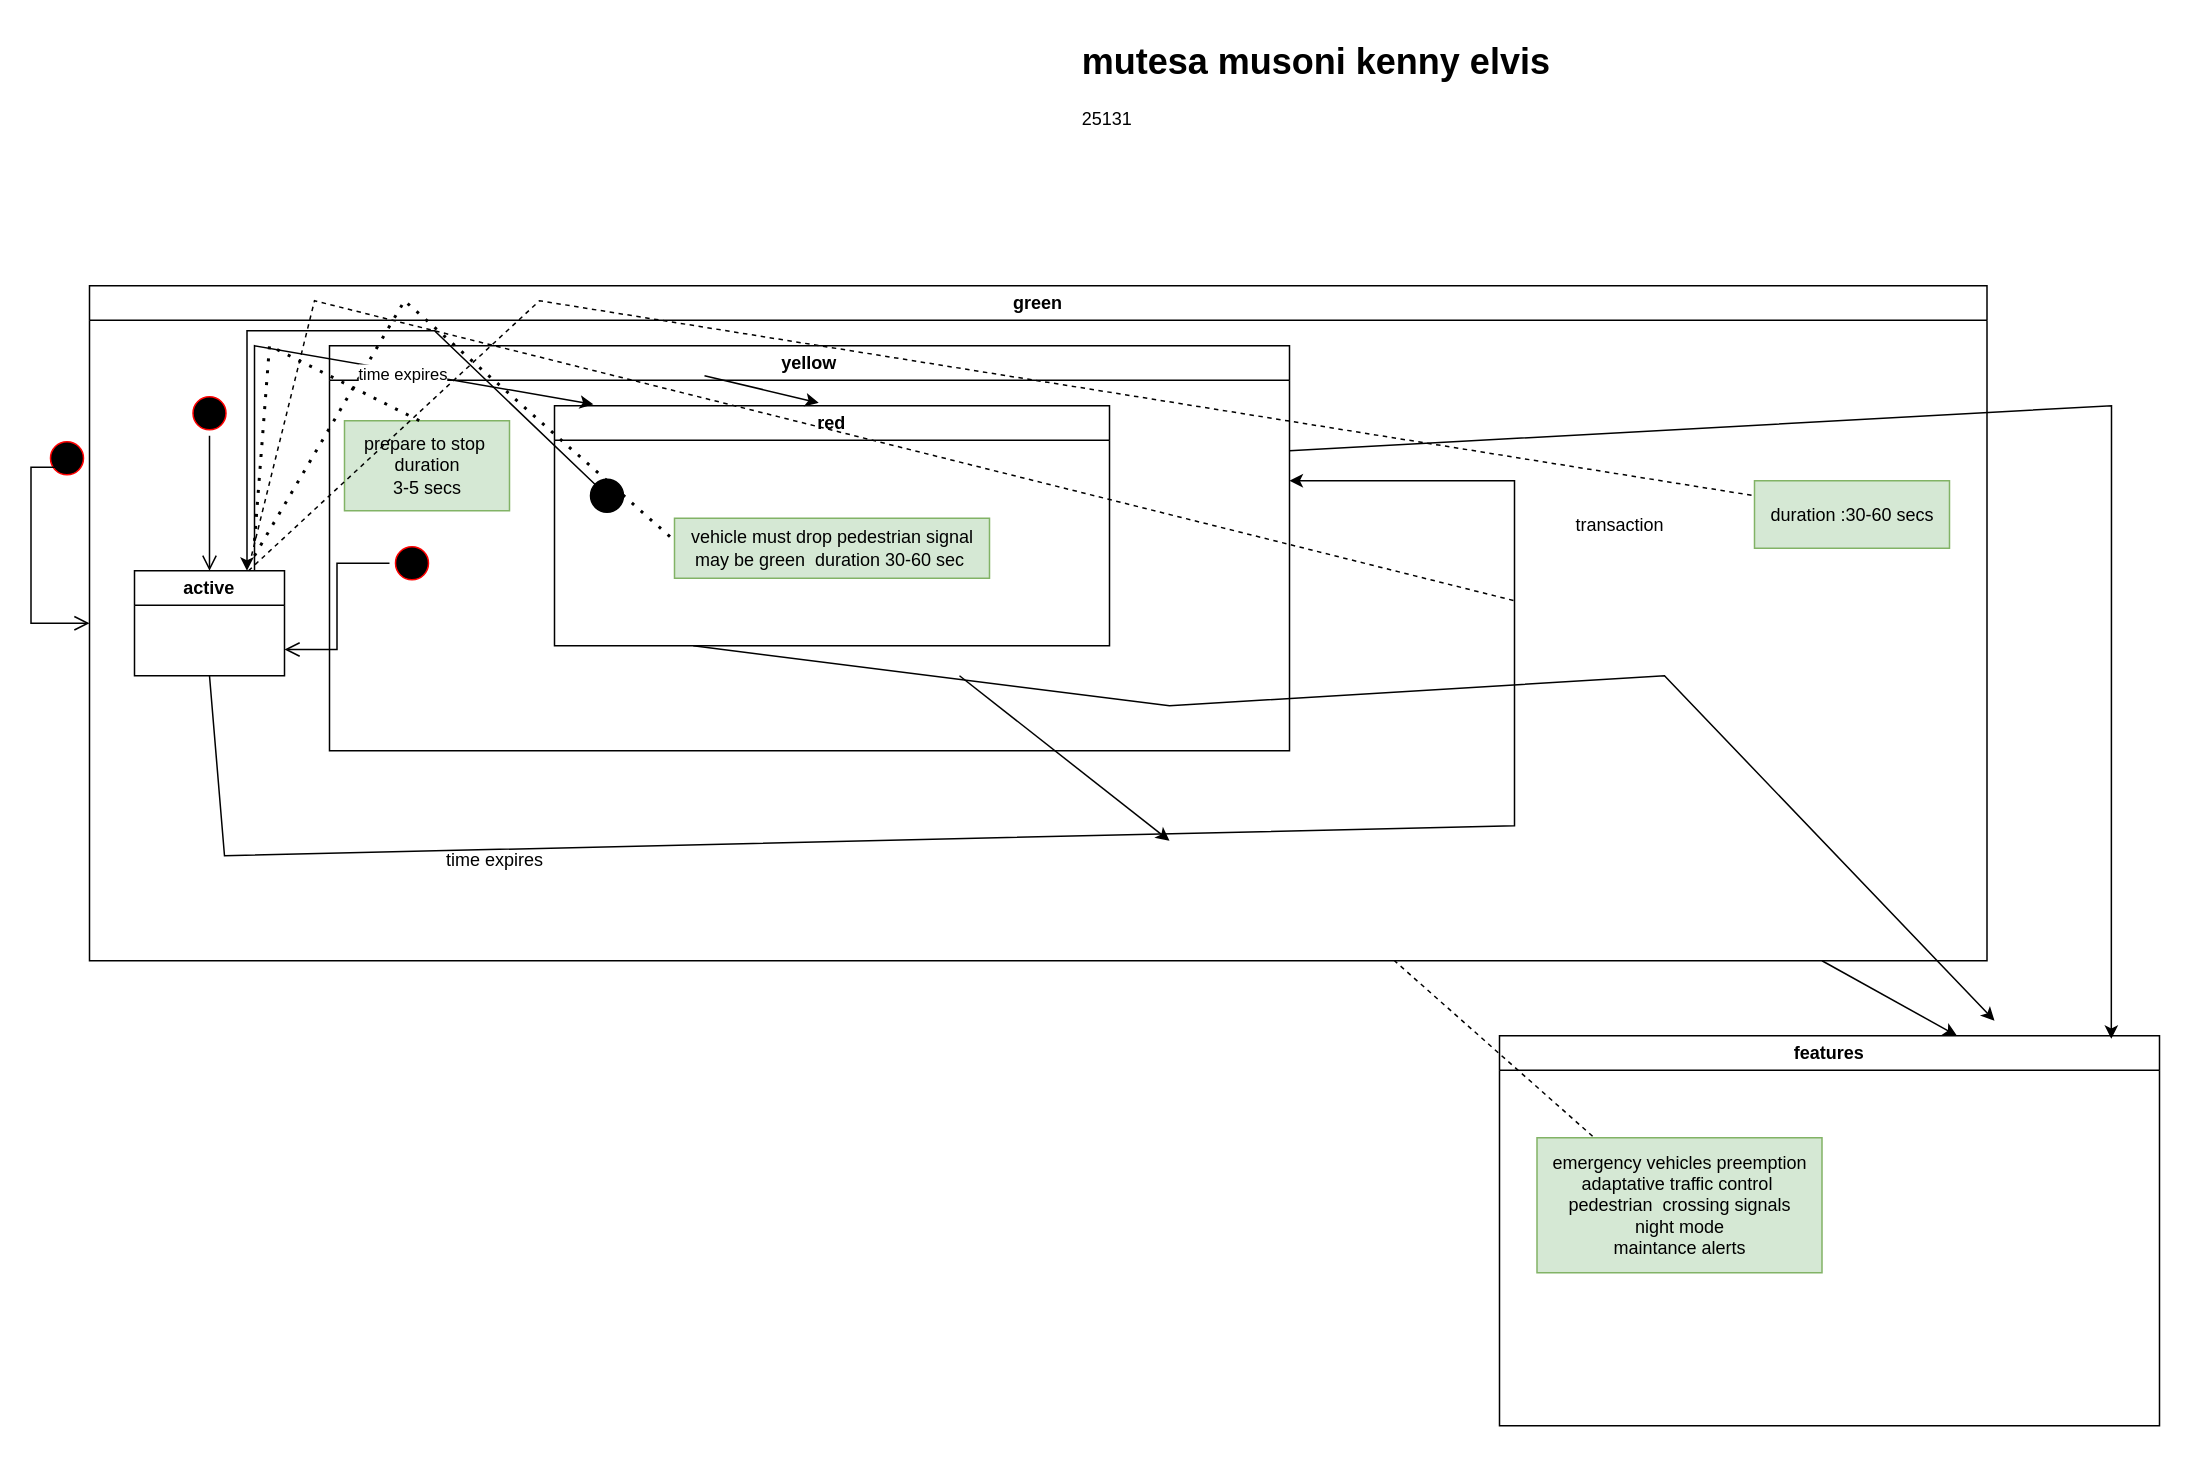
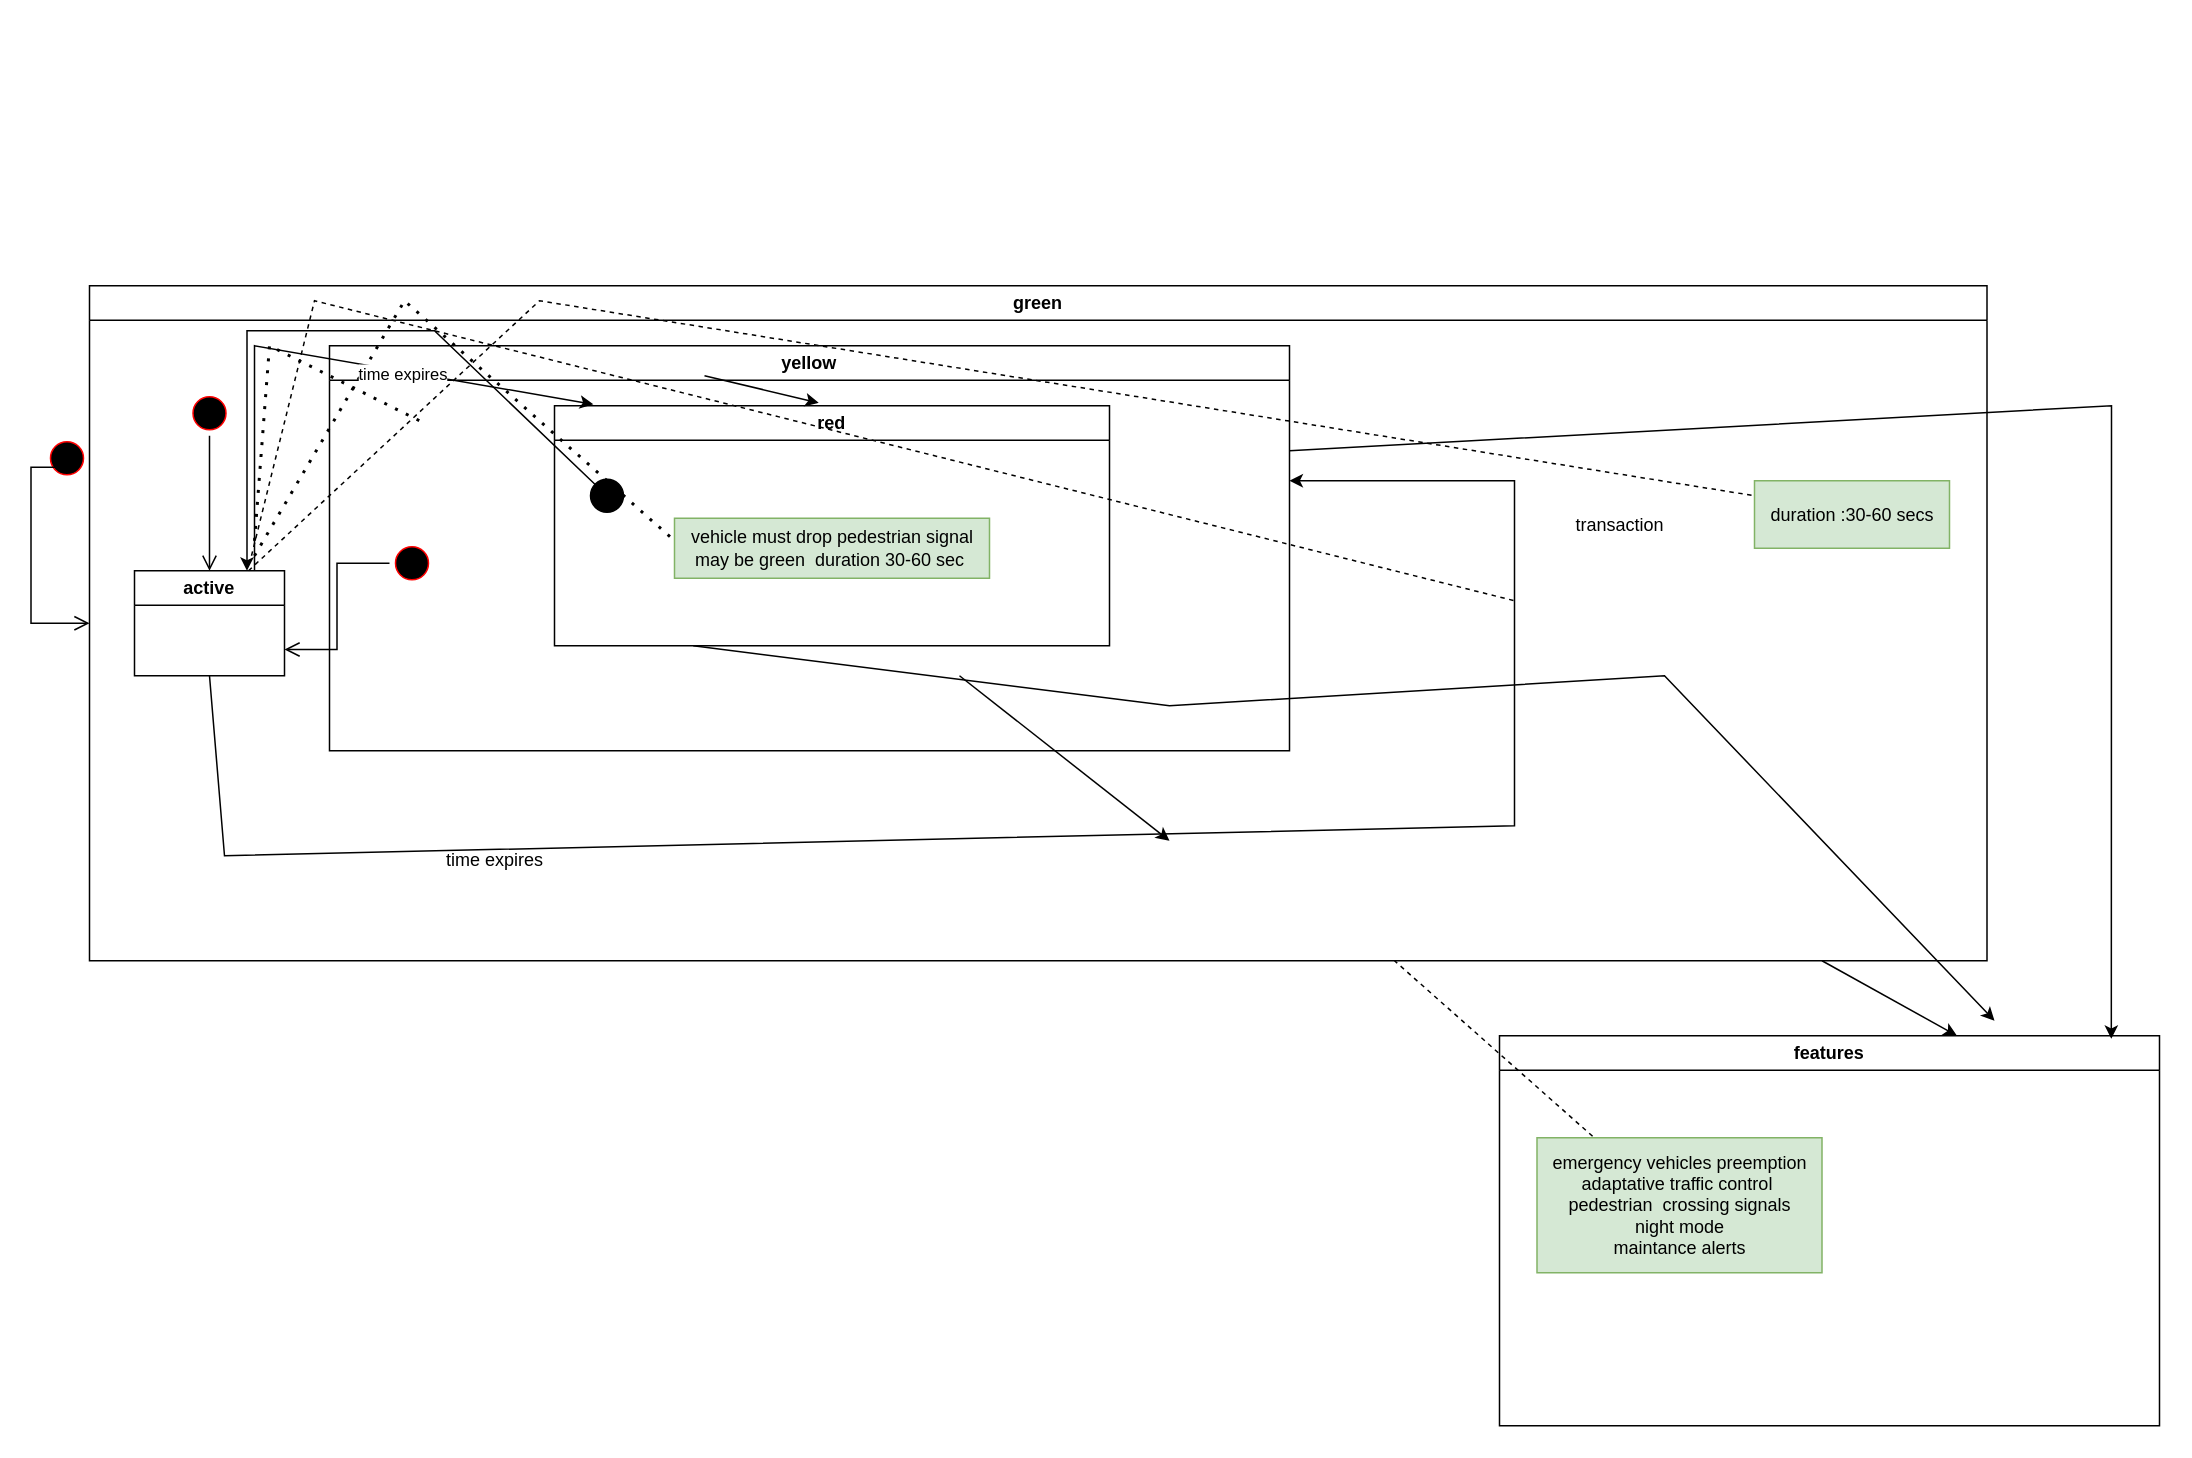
node "mutesa musoni kenny elvis 25131": removed
node "prepare to stop duration 3-5 secs": removed
